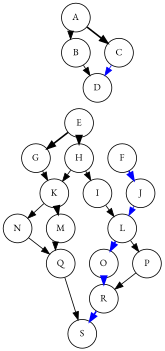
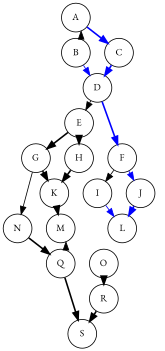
edge "A" -> "B": reversed
edge "A" -> "C": color black -> blue
edge "B" -> "D": color black -> blue
edge "C" -> "D": style solid -> bold
edge "D" -> "E": added
edge "D" -> "F": added
edge "G" -> "K": style solid -> bold
edge "H" -> "I": now "F" -> "I"
edge "F" -> "J": style bold -> solid
edge "H" -> "K": style solid -> bold
edge "J" -> "L": style solid -> bold
edge "K" -> "N": now "G" -> "N"
edge "I" -> "L": color black -> blue
edge "M" -> "Q": reversed
edge "L" -> "O": removed
edge "N" -> "Q": style solid -> bold
node "P": removed
edge "O" -> "R": color blue -> black
edge "Q" -> "S": style solid -> bold
edge "R" -> "S": color blue -> black
